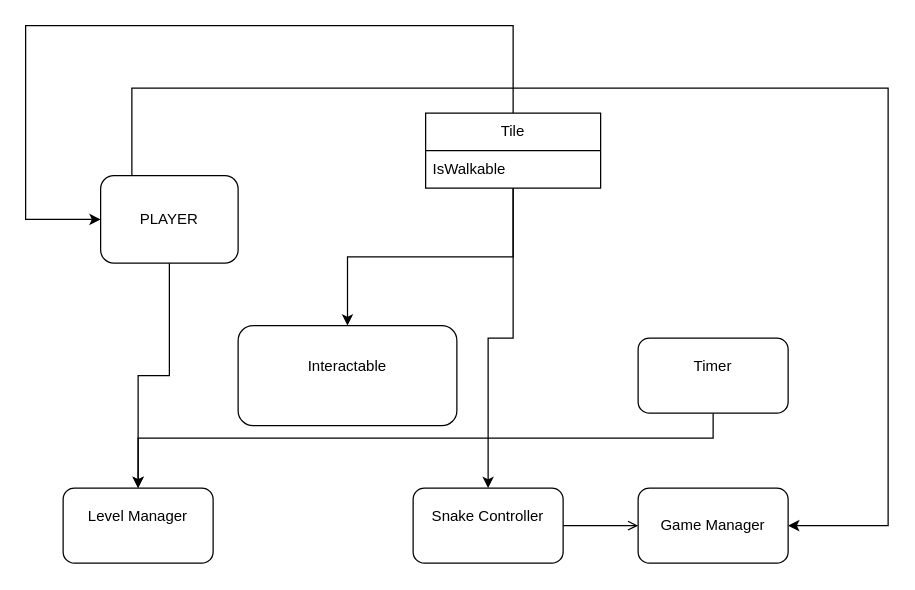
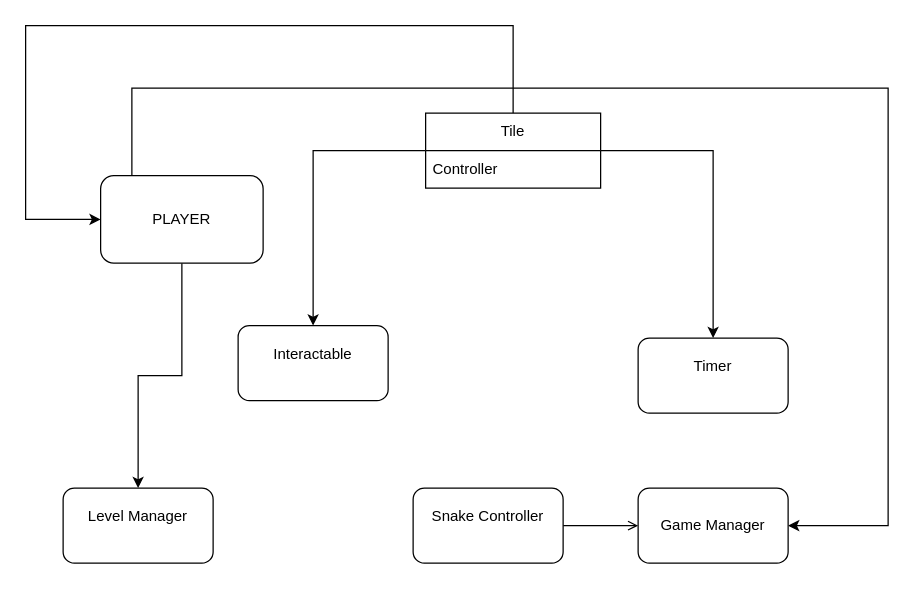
node "IsWalkable": label "IsWalkable" -> "Controller"
node "PLAYER": size 138x88 -> 163x88
edge "Tile" -> "Snake Controller": now "Tile" -> "Timer"
node "Interactable": size 219x100 -> 150x75
edge "Timer" -> "Level Manager": removed
